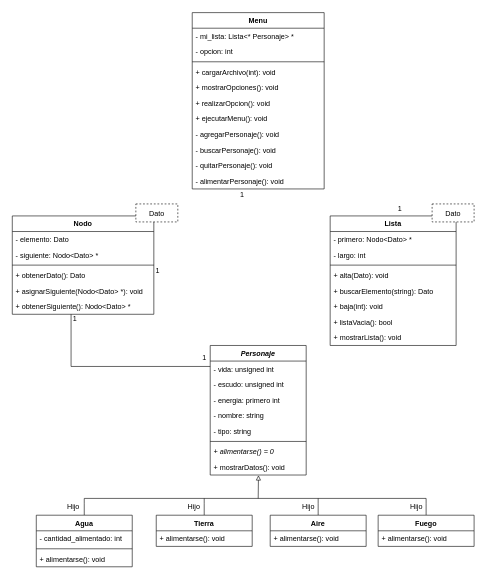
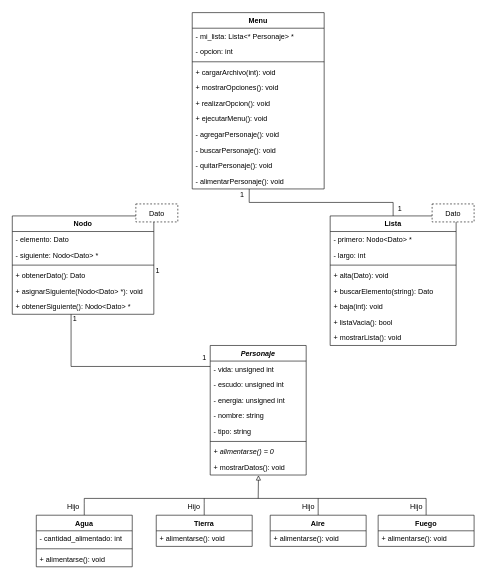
edge "- alimentarPersonaje(): void" -- "Lista": added
node "- energia: primero int": label "- energia: primero int" -> "- energia: unsigned int"
